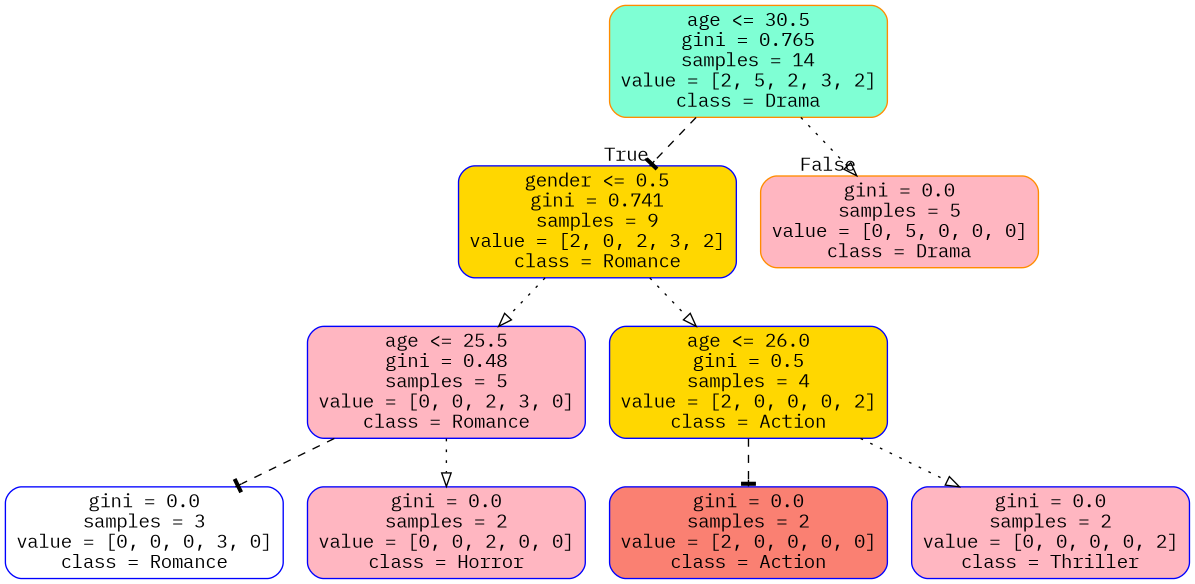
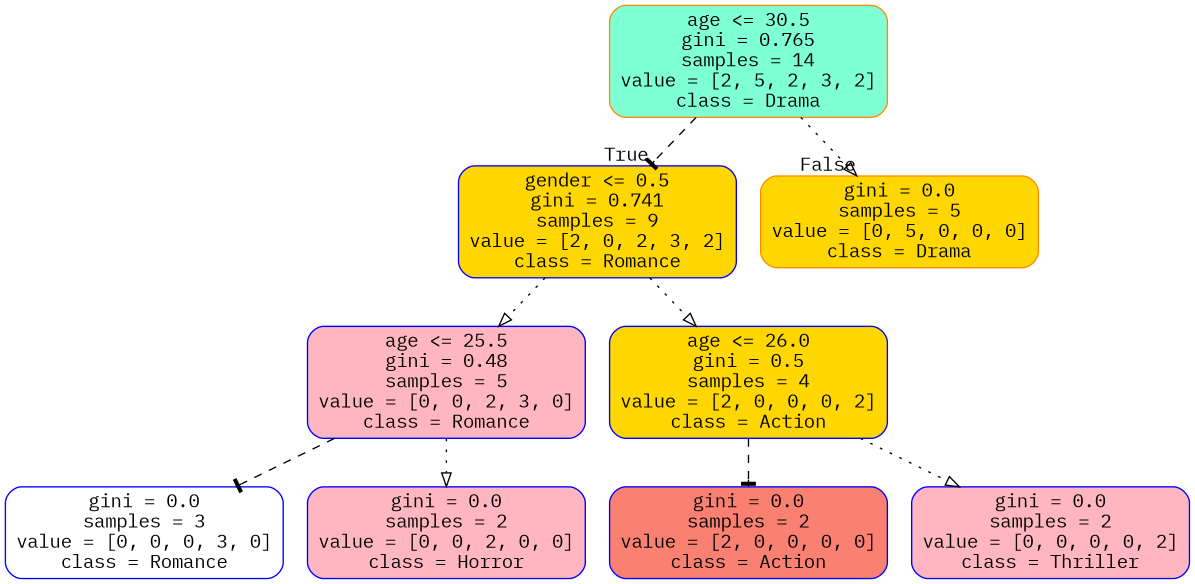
node "gini = 0.0 samples = 5 value = [0, 5, 0, 0, 0] class = Drama": fillcolor lightpink -> gold
